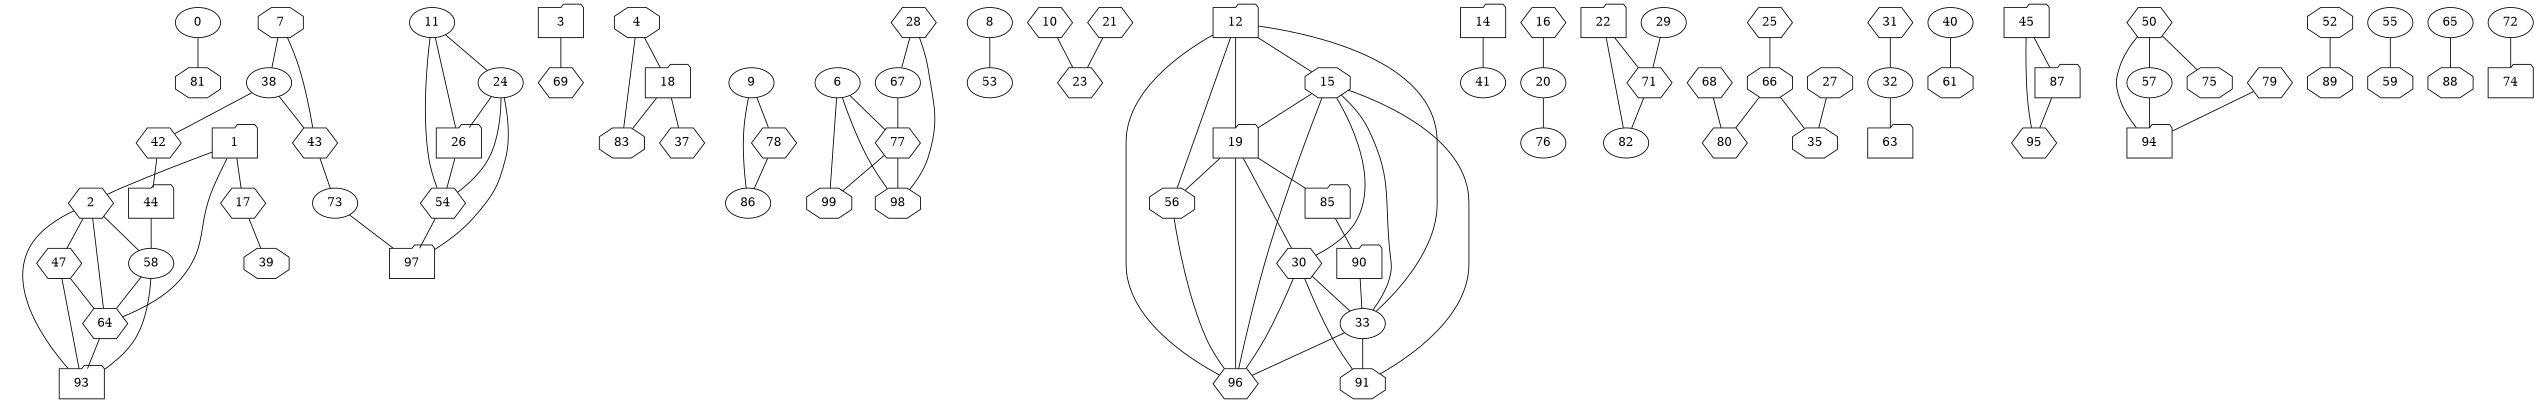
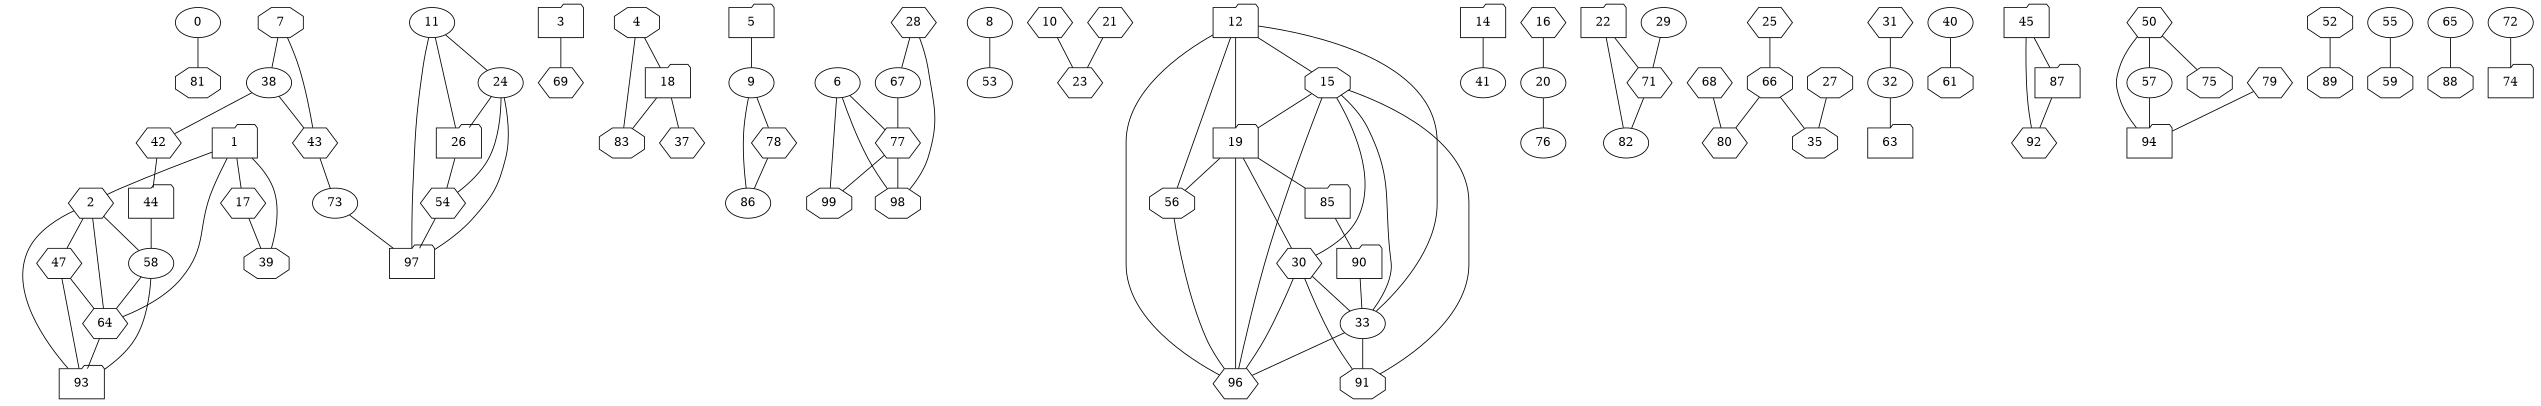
node "5": added
edge "11" -- "54": now "11" -- "97"
node "95": label "95" -> "92"
edge "1" -- "39": added
